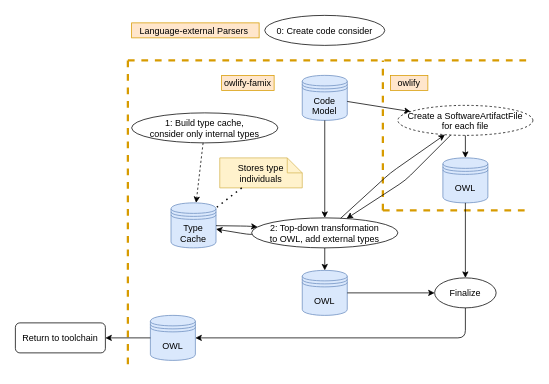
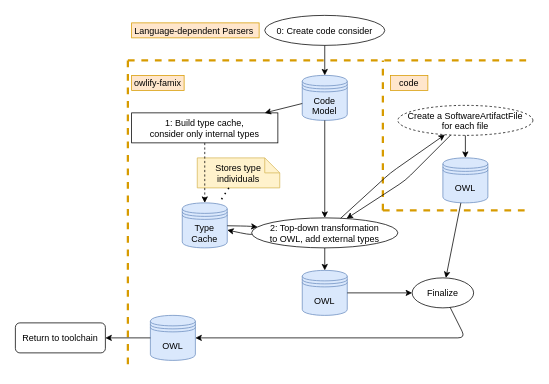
node "Language-external Parsers": label "Language-external Parsers" -> "Language-dependent Parsers"
edge "0: Create code consider" -> "Code Model": added
node "owlify-famix": moved (248, 83) -> (158, 83)
node "owlify": label "owlify" -> "code"
edge "Code Model" -> "Create a SoftwareArtifactFile for each file": now "Code Model" -> "1: Build type cache, consider only internal types"
node "1: Build type cache, consider only internal types": shape ellipse -> rectangle
node "Stores type individuals": moved (261, 173) -> (239, 173)
node "Type Cache": moved (194, 225) -> (205, 225)
node "Finalize": moved (465, 293) -> (443, 293)
